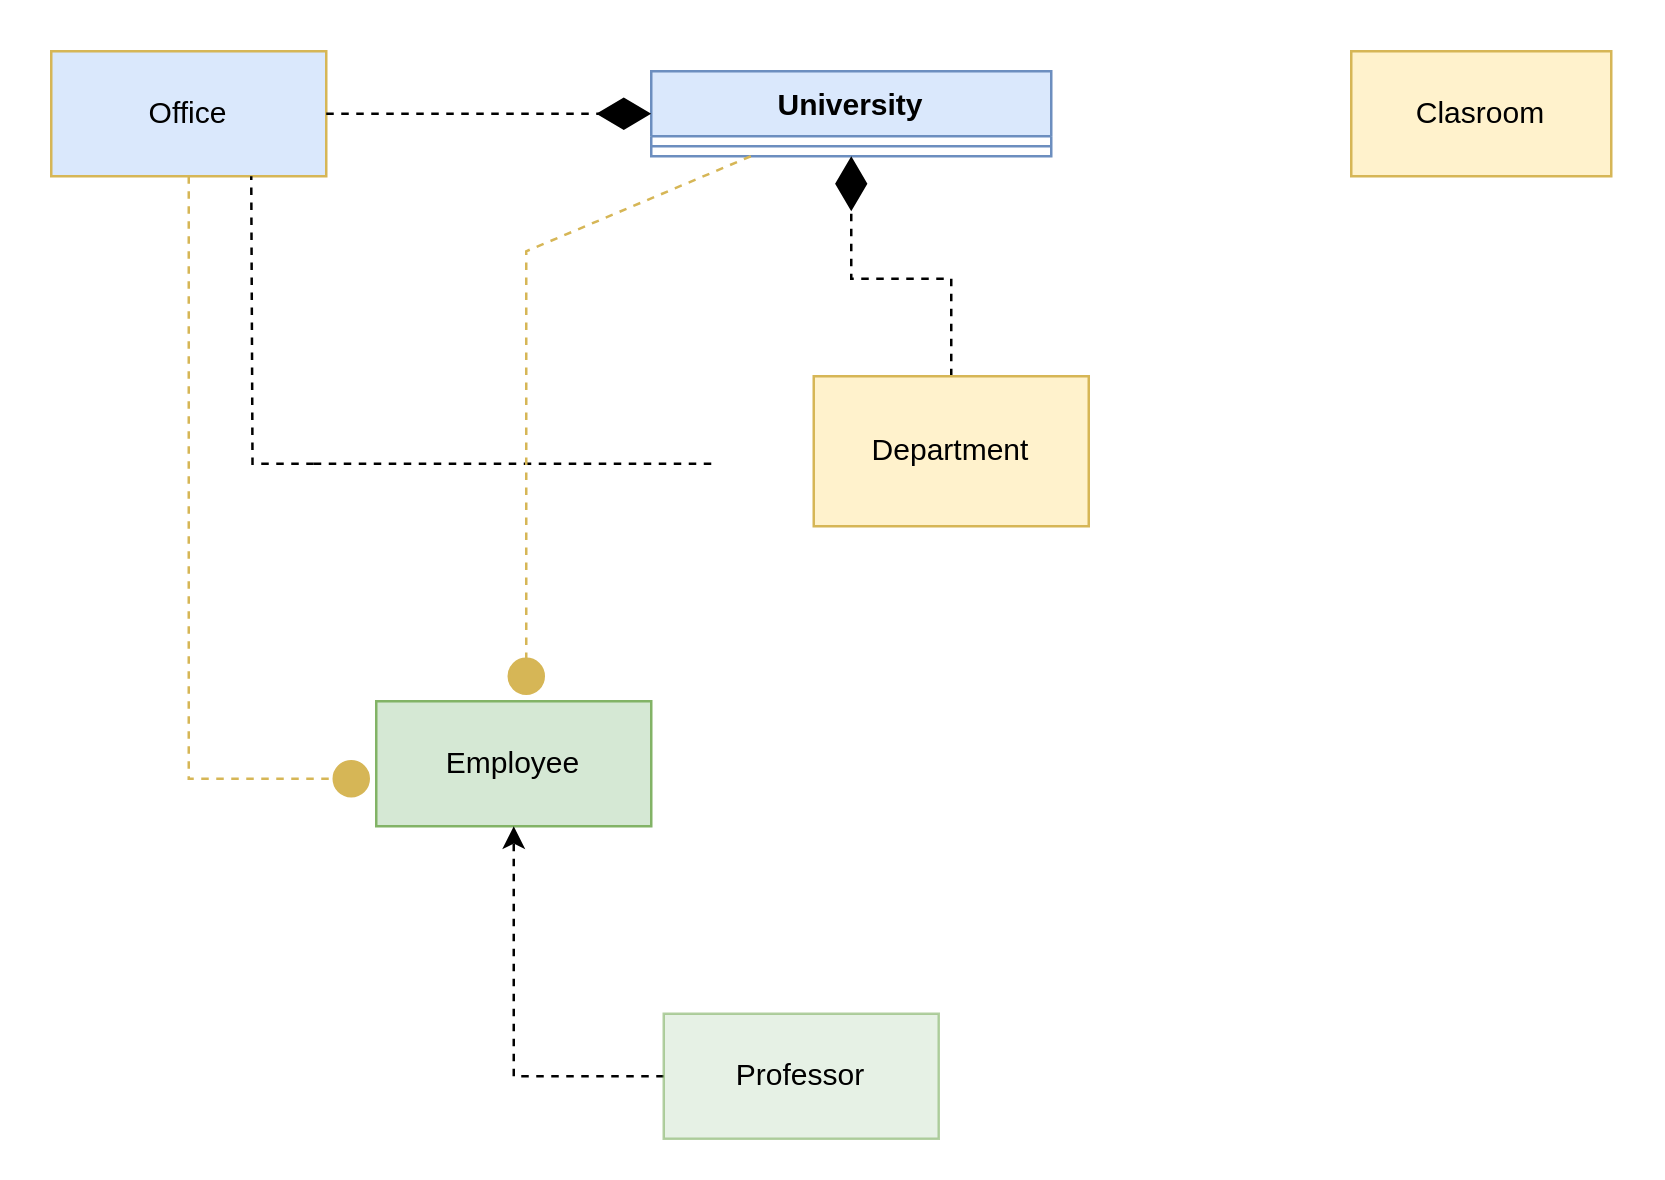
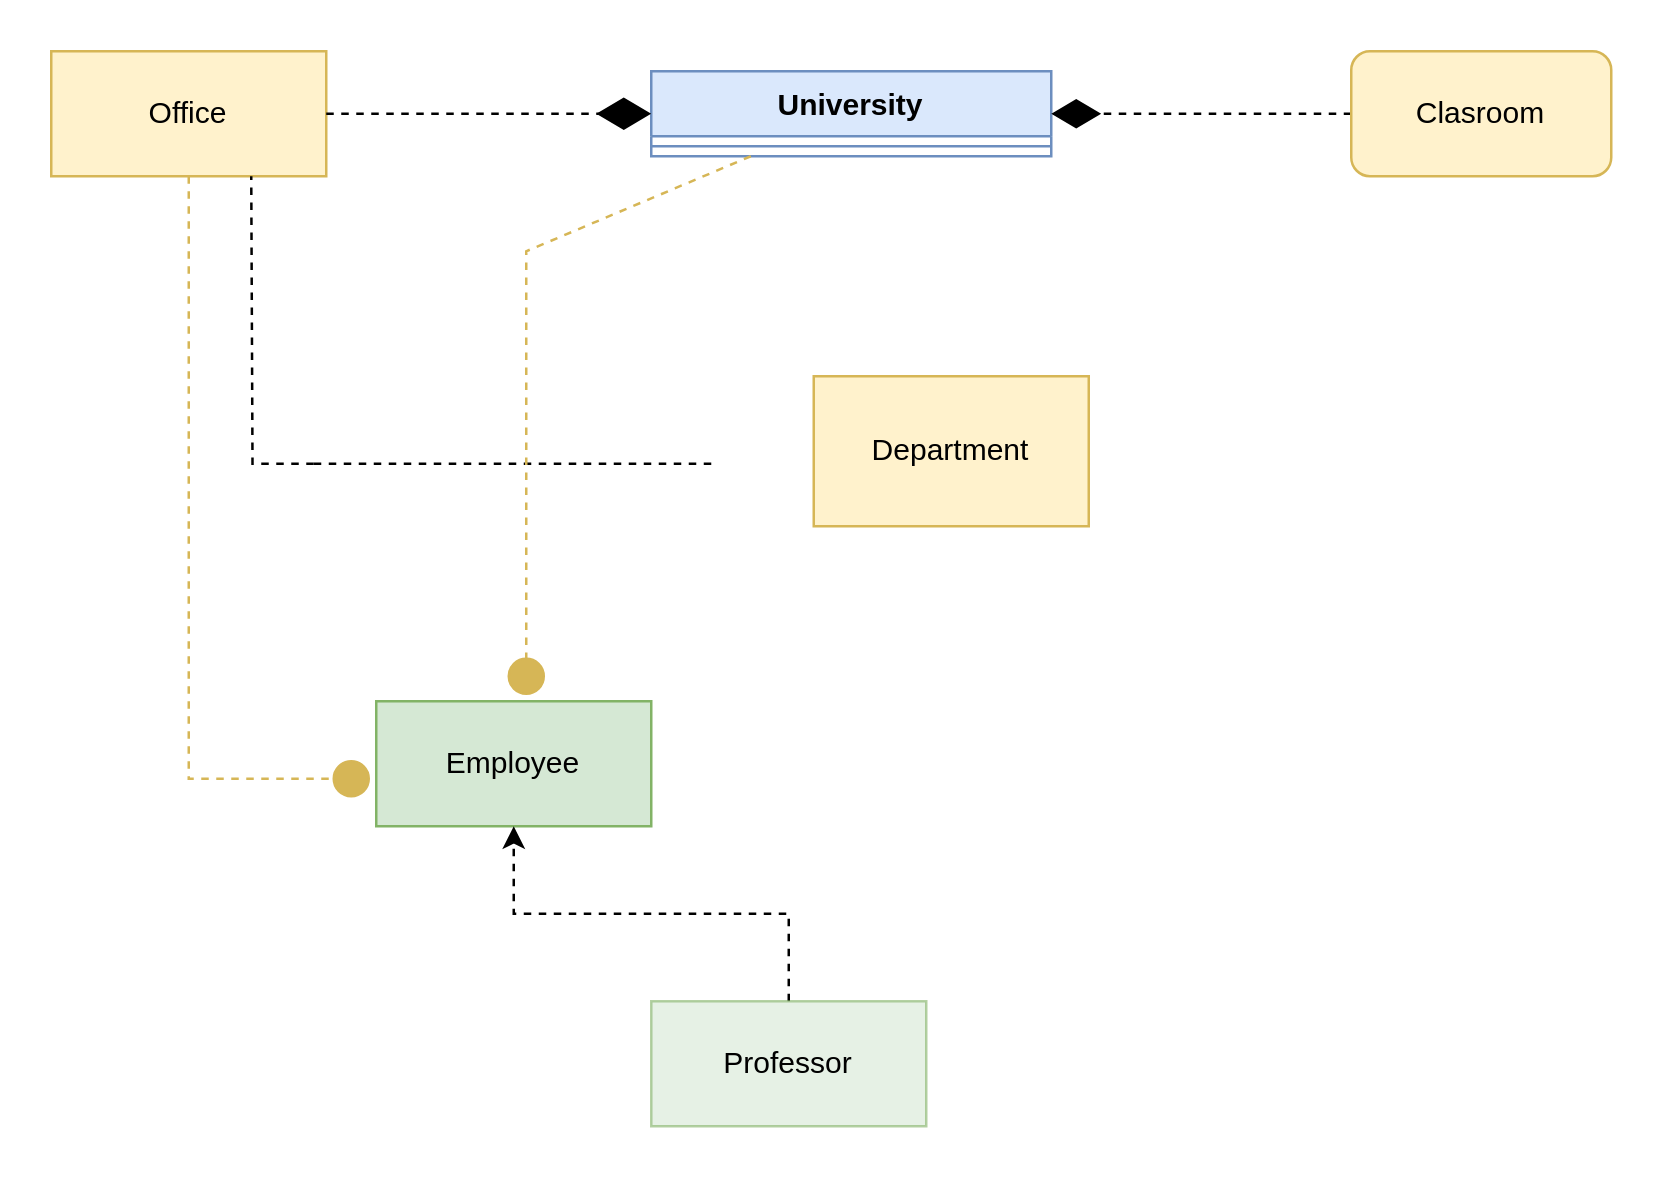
node "Office": fillcolor #dae8fc -> #fff2cc
edge "Clasroom" -> "University": added
node "Clasroom": shape rectangle -> rounded rectangle
edge "Department" -> "University": removed
node "Professor": moved (801, 1076) -> (789, 1064)
